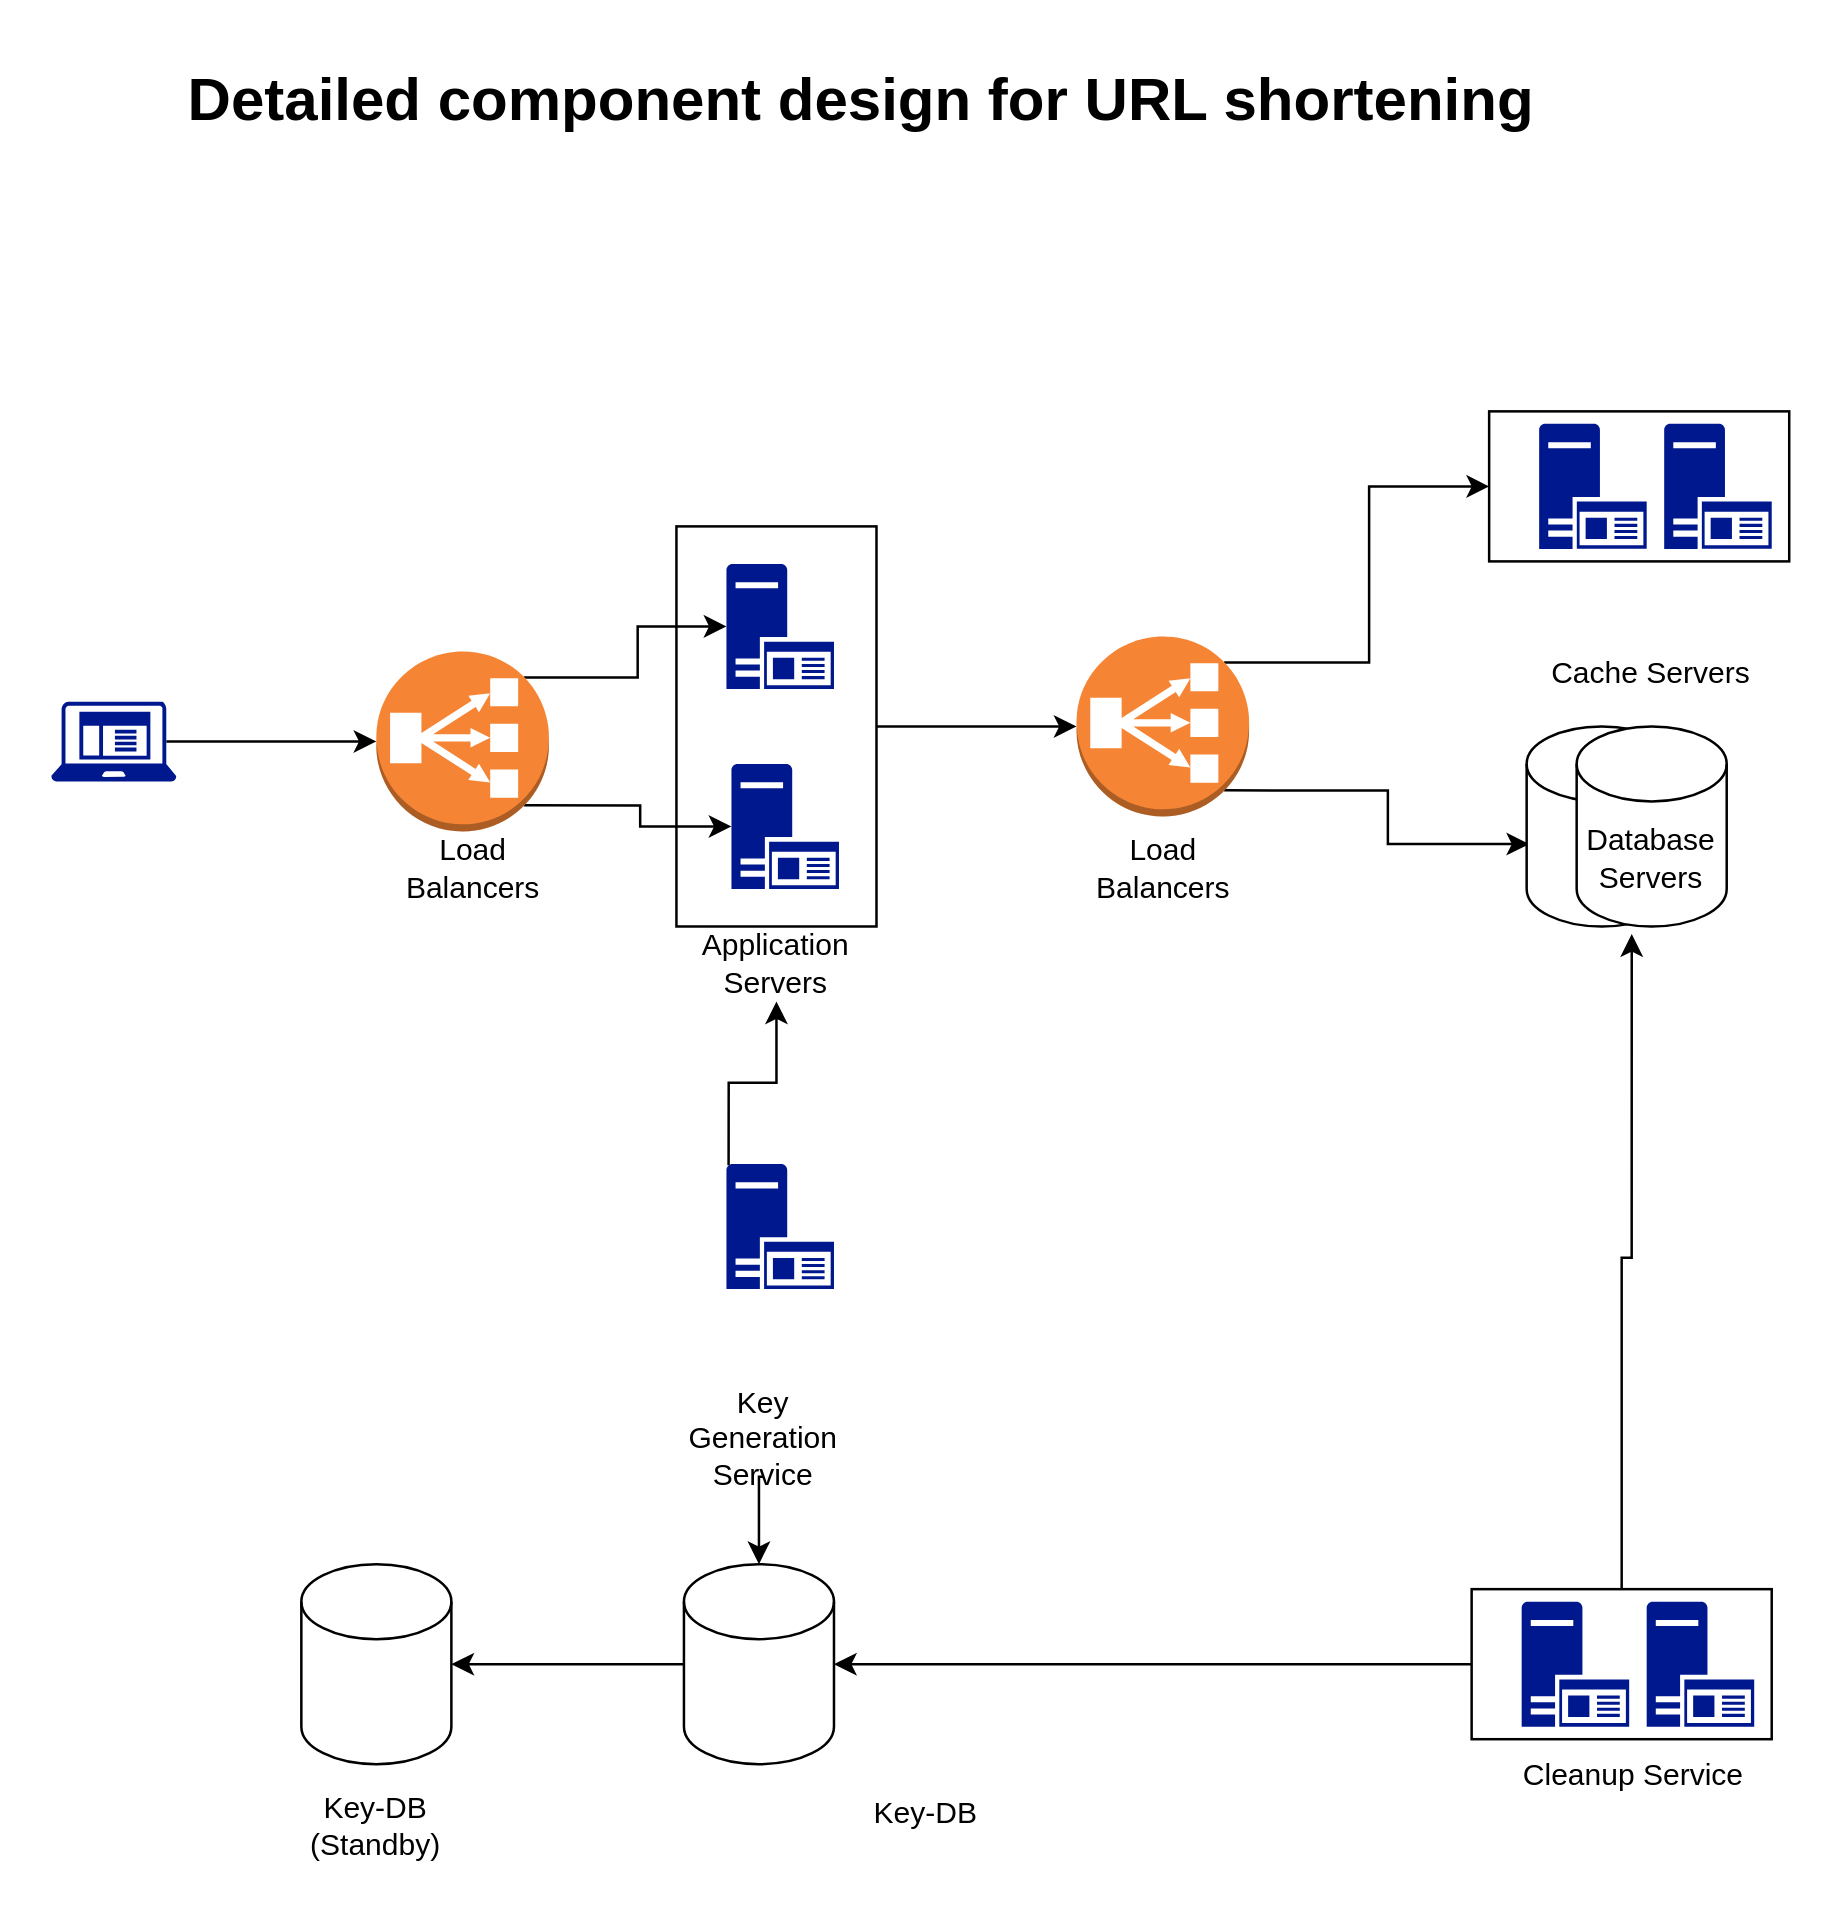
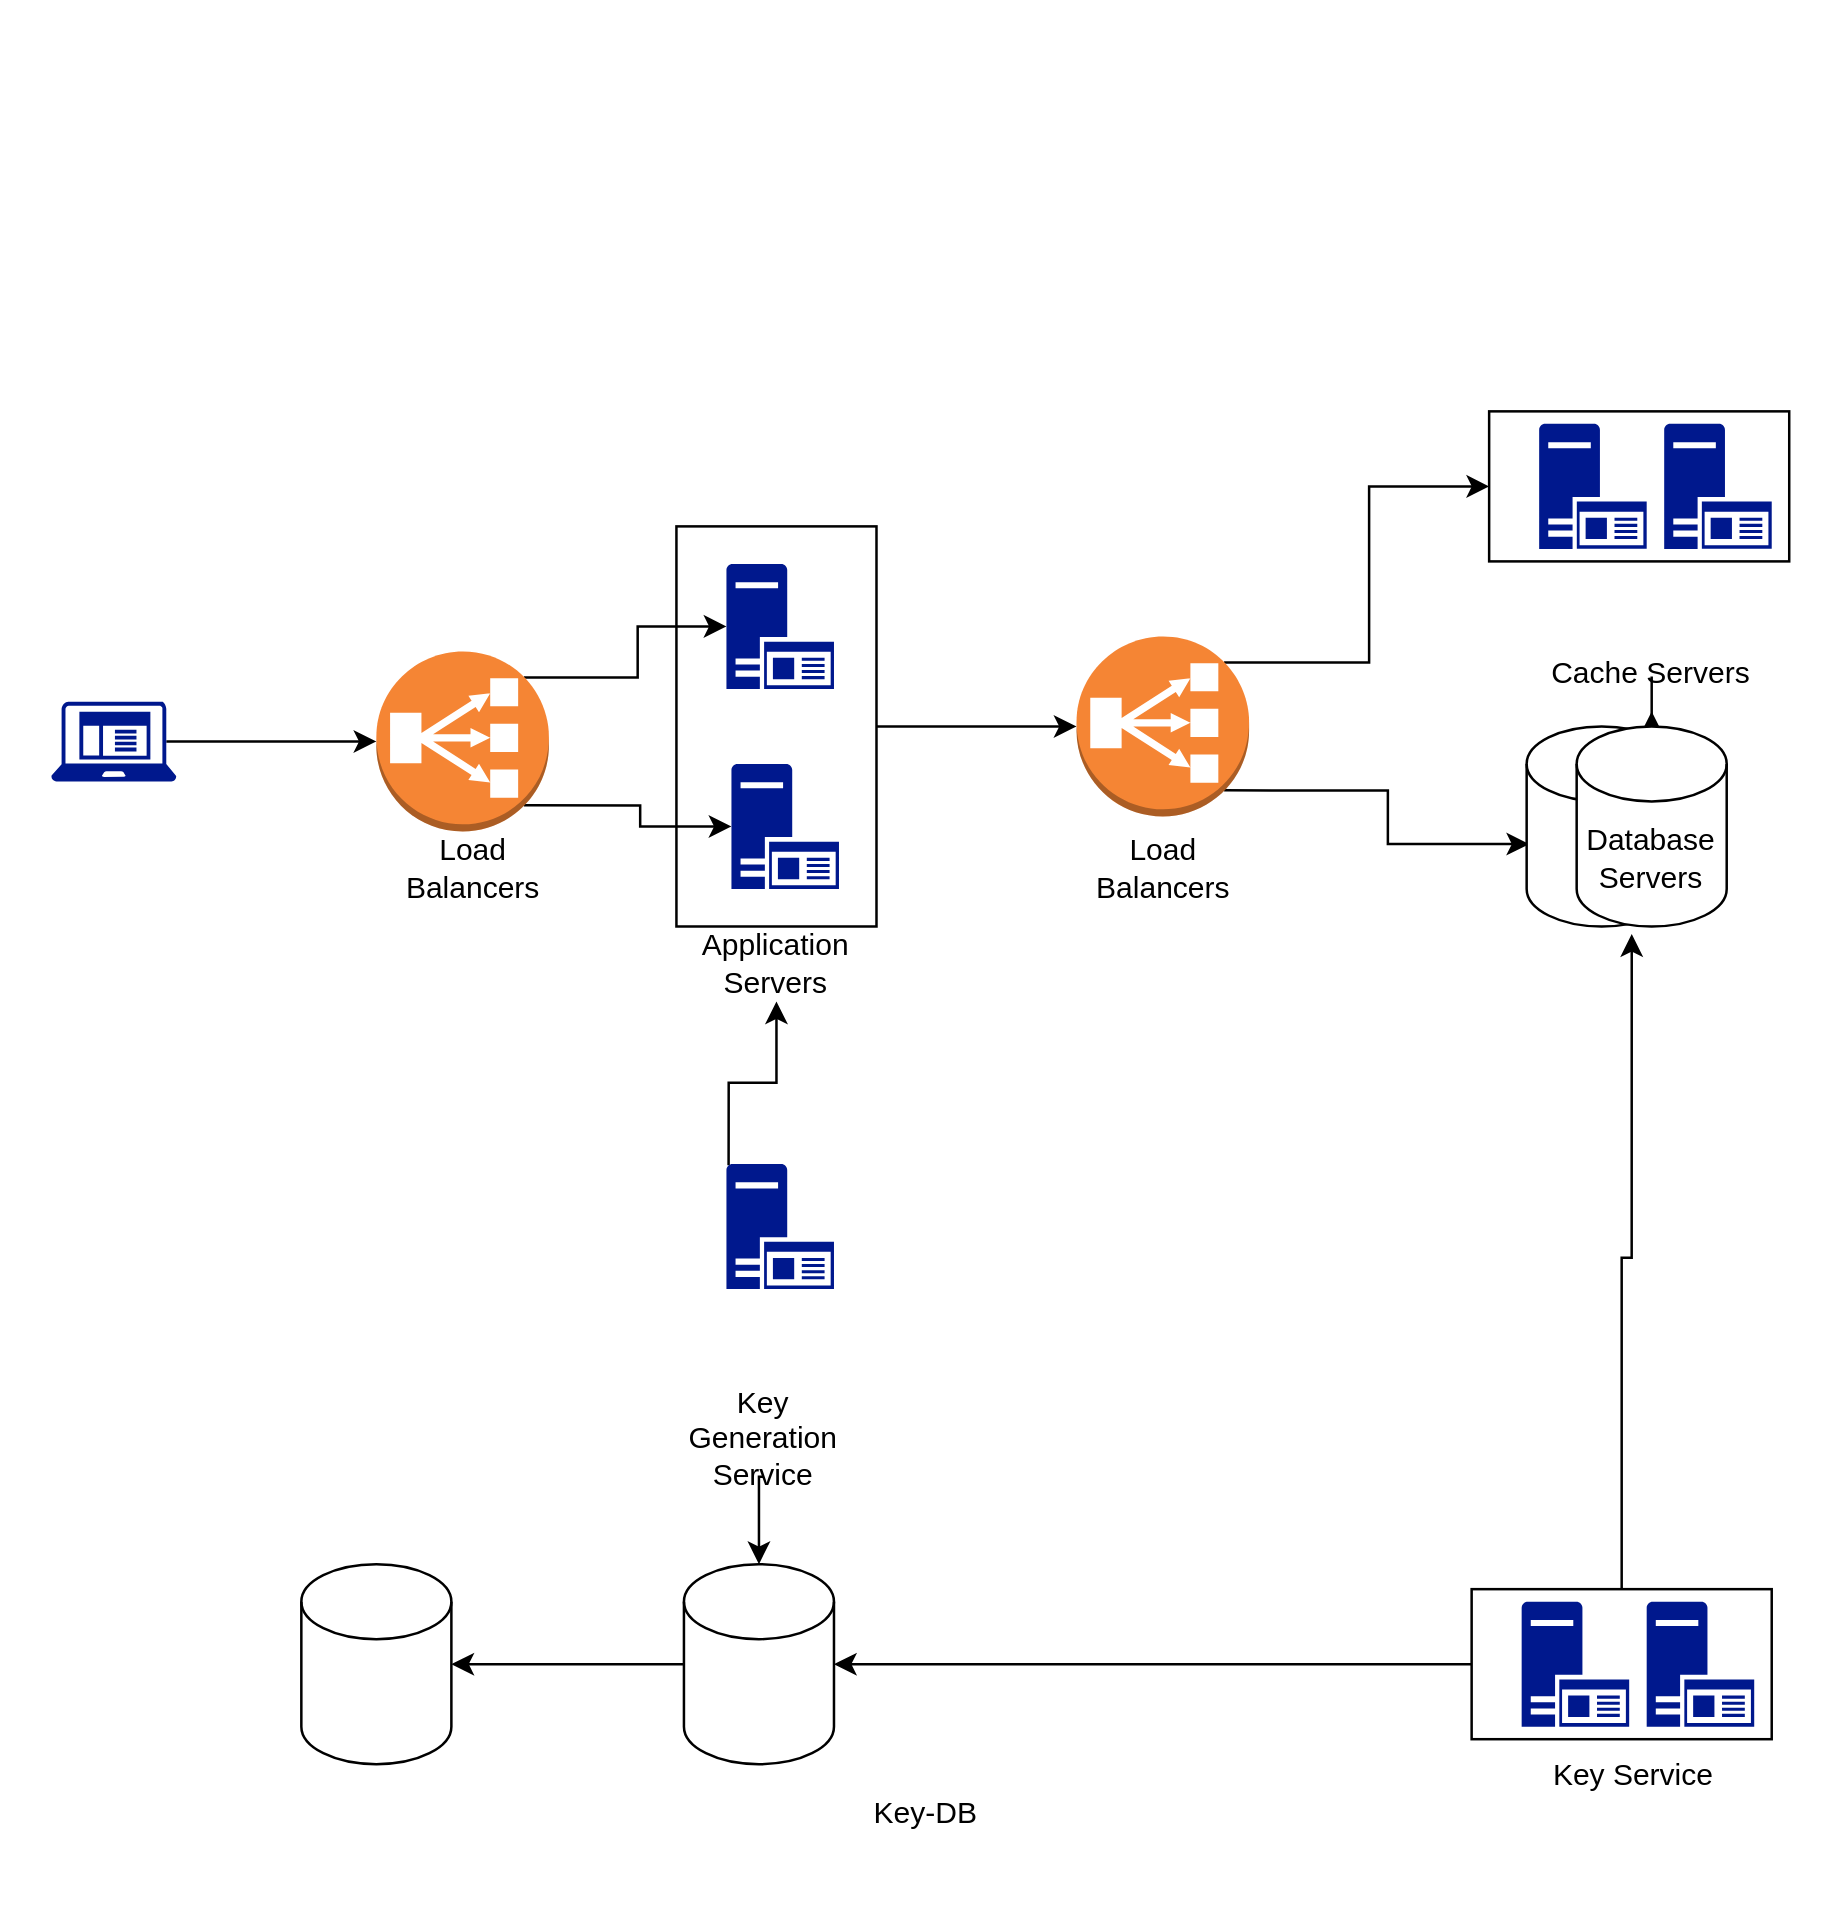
node "Detailed component design for URL shortening": removed
edge "Database Servers" -> "Cache Servers": added
node "Cleanup Service": label "Cleanup Service" -> "Key Service"
node "Key-DB (Standby)": removed
